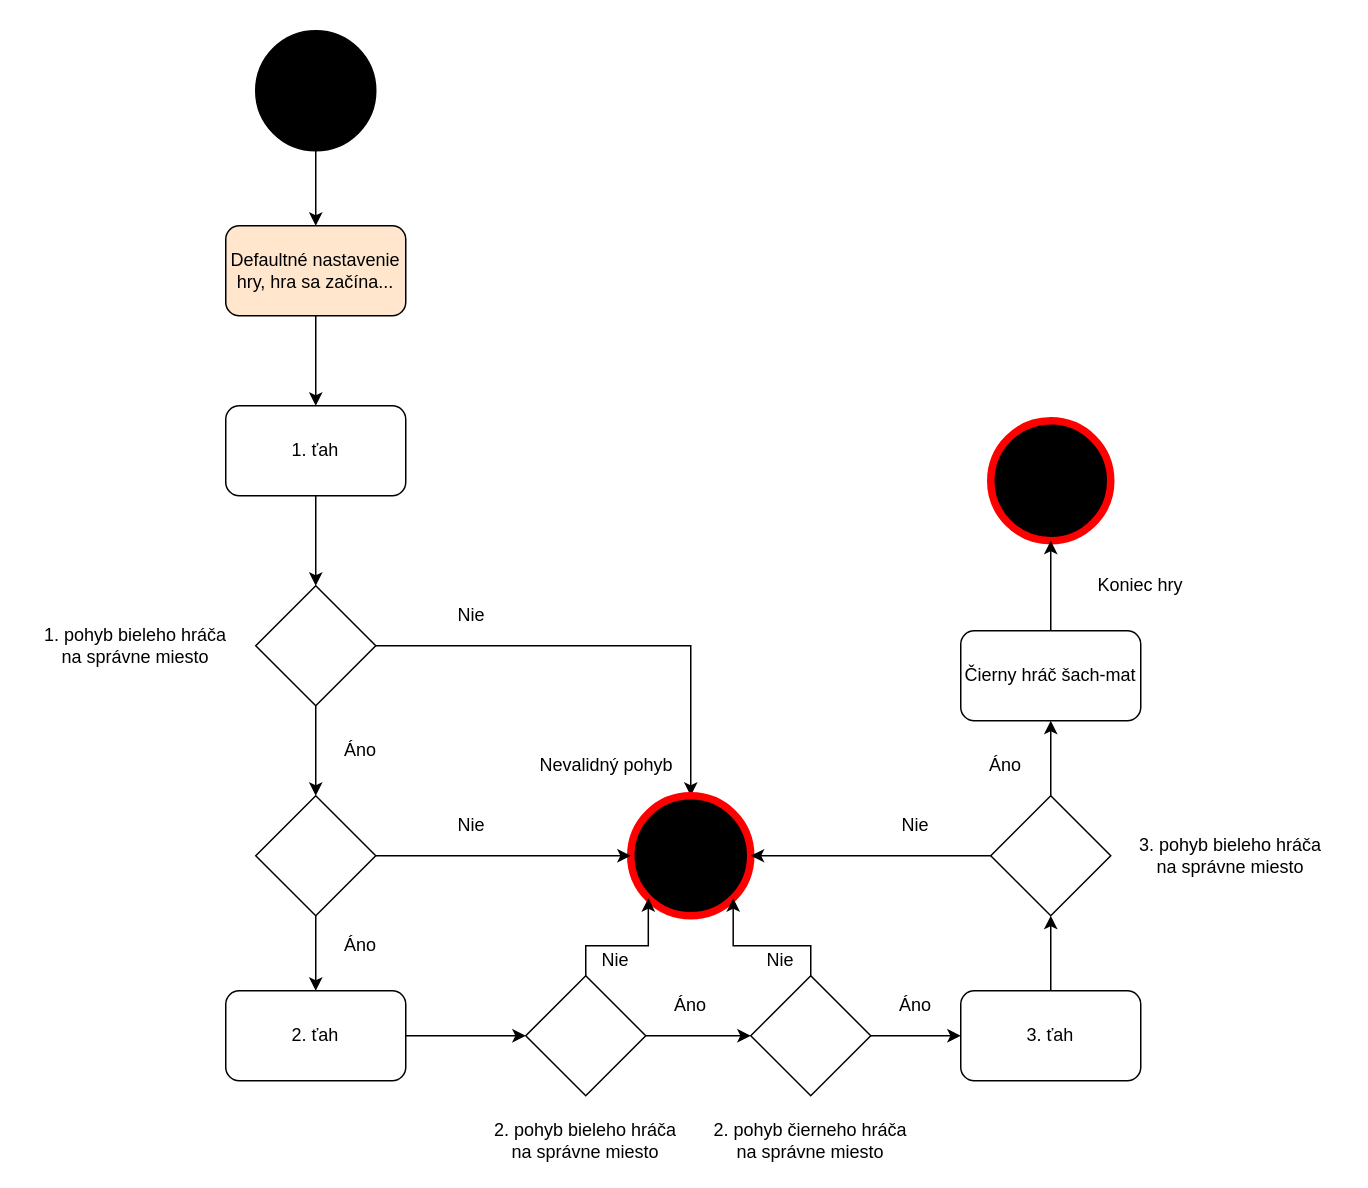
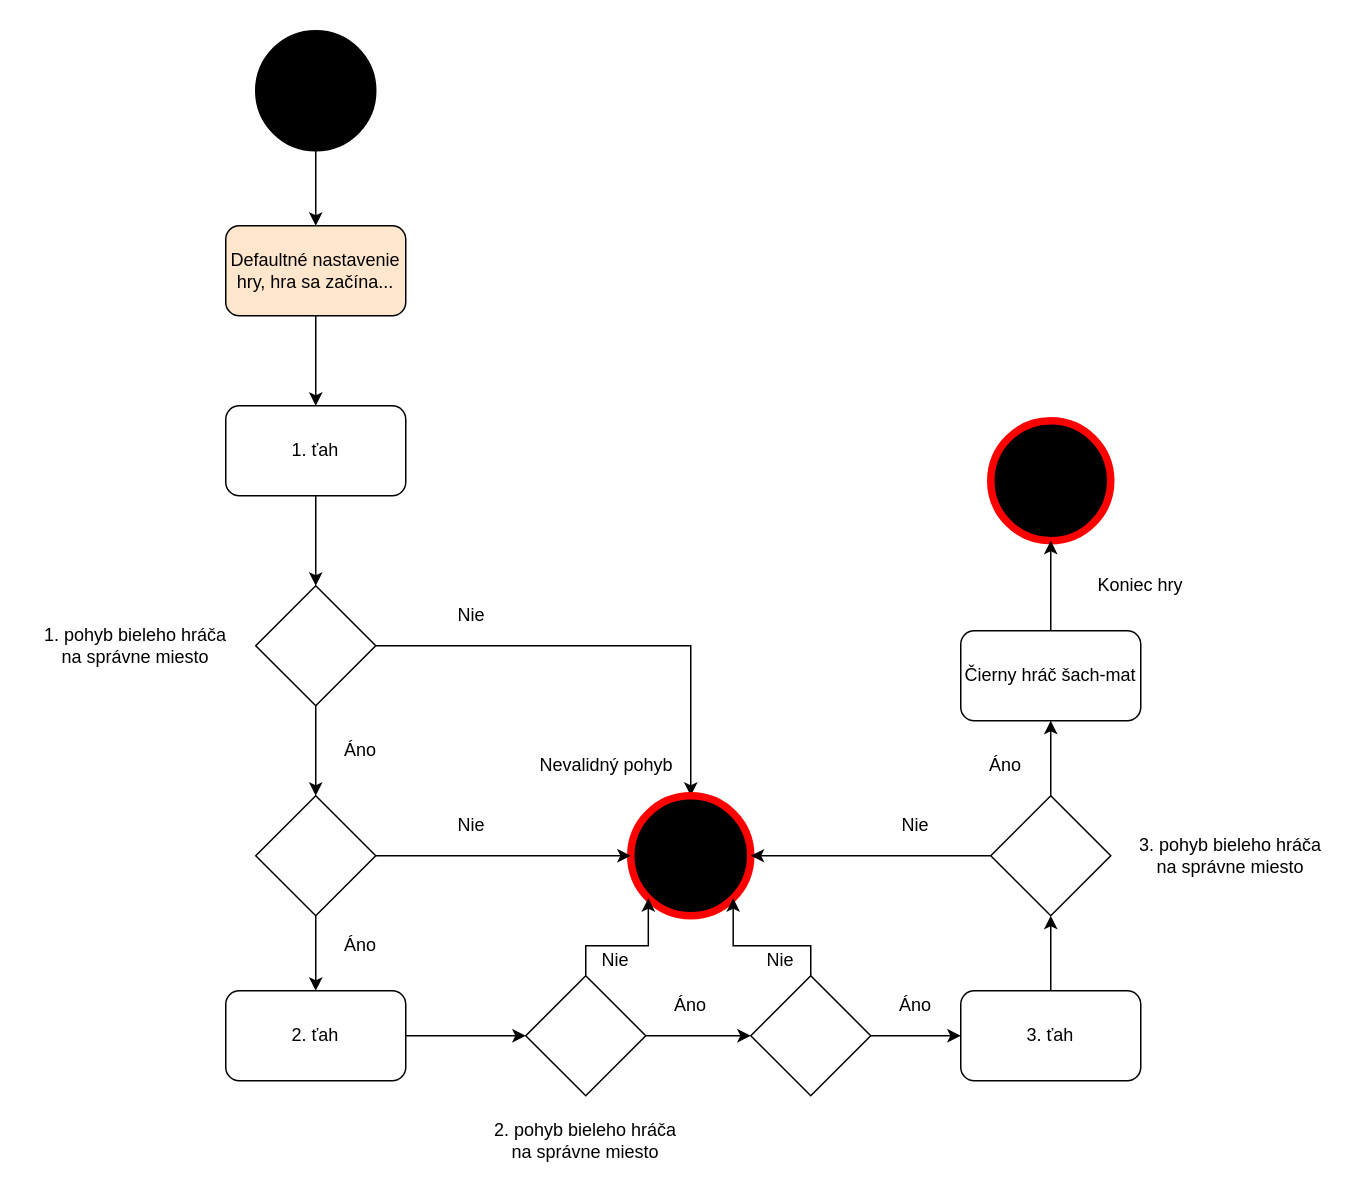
node "2. pohyb čierneho hráča na správne miesto": removed
